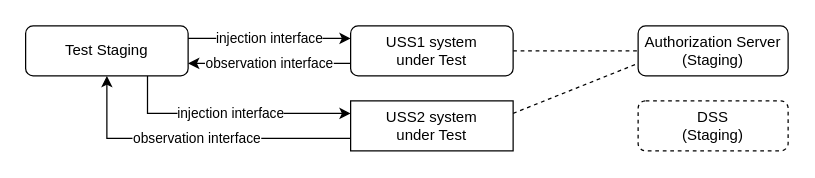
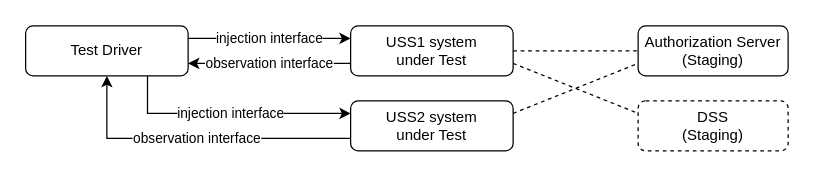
node "Test Staging": label "Test Staging" -> "Test Driver"
edge "USS1 system under Test" -- "DSS (Staging)": added
node "USS2 system under Test": shape rectangle -> rounded rectangle
